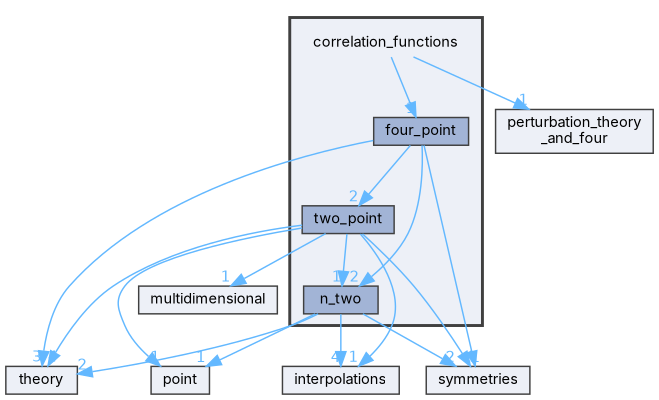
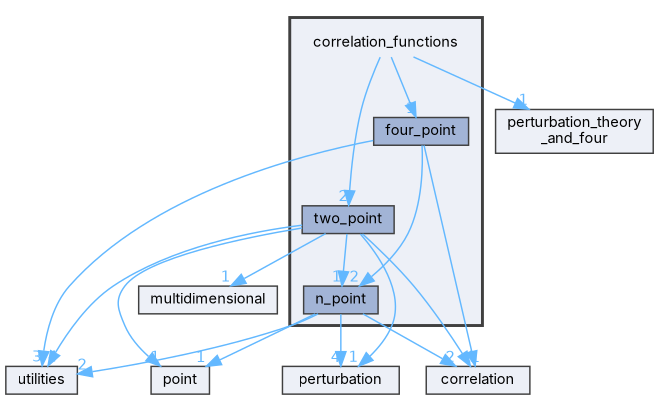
edge "four_point" -> "two_point": now "correlation_functions" -> "two_point"
node "n_two": label "n_two" -> "n_point"
node "theory": label "theory" -> "utilities"
node "interpolations": label "interpolations" -> "perturbation"
node "symmetries": label "symmetries" -> "correlation"
